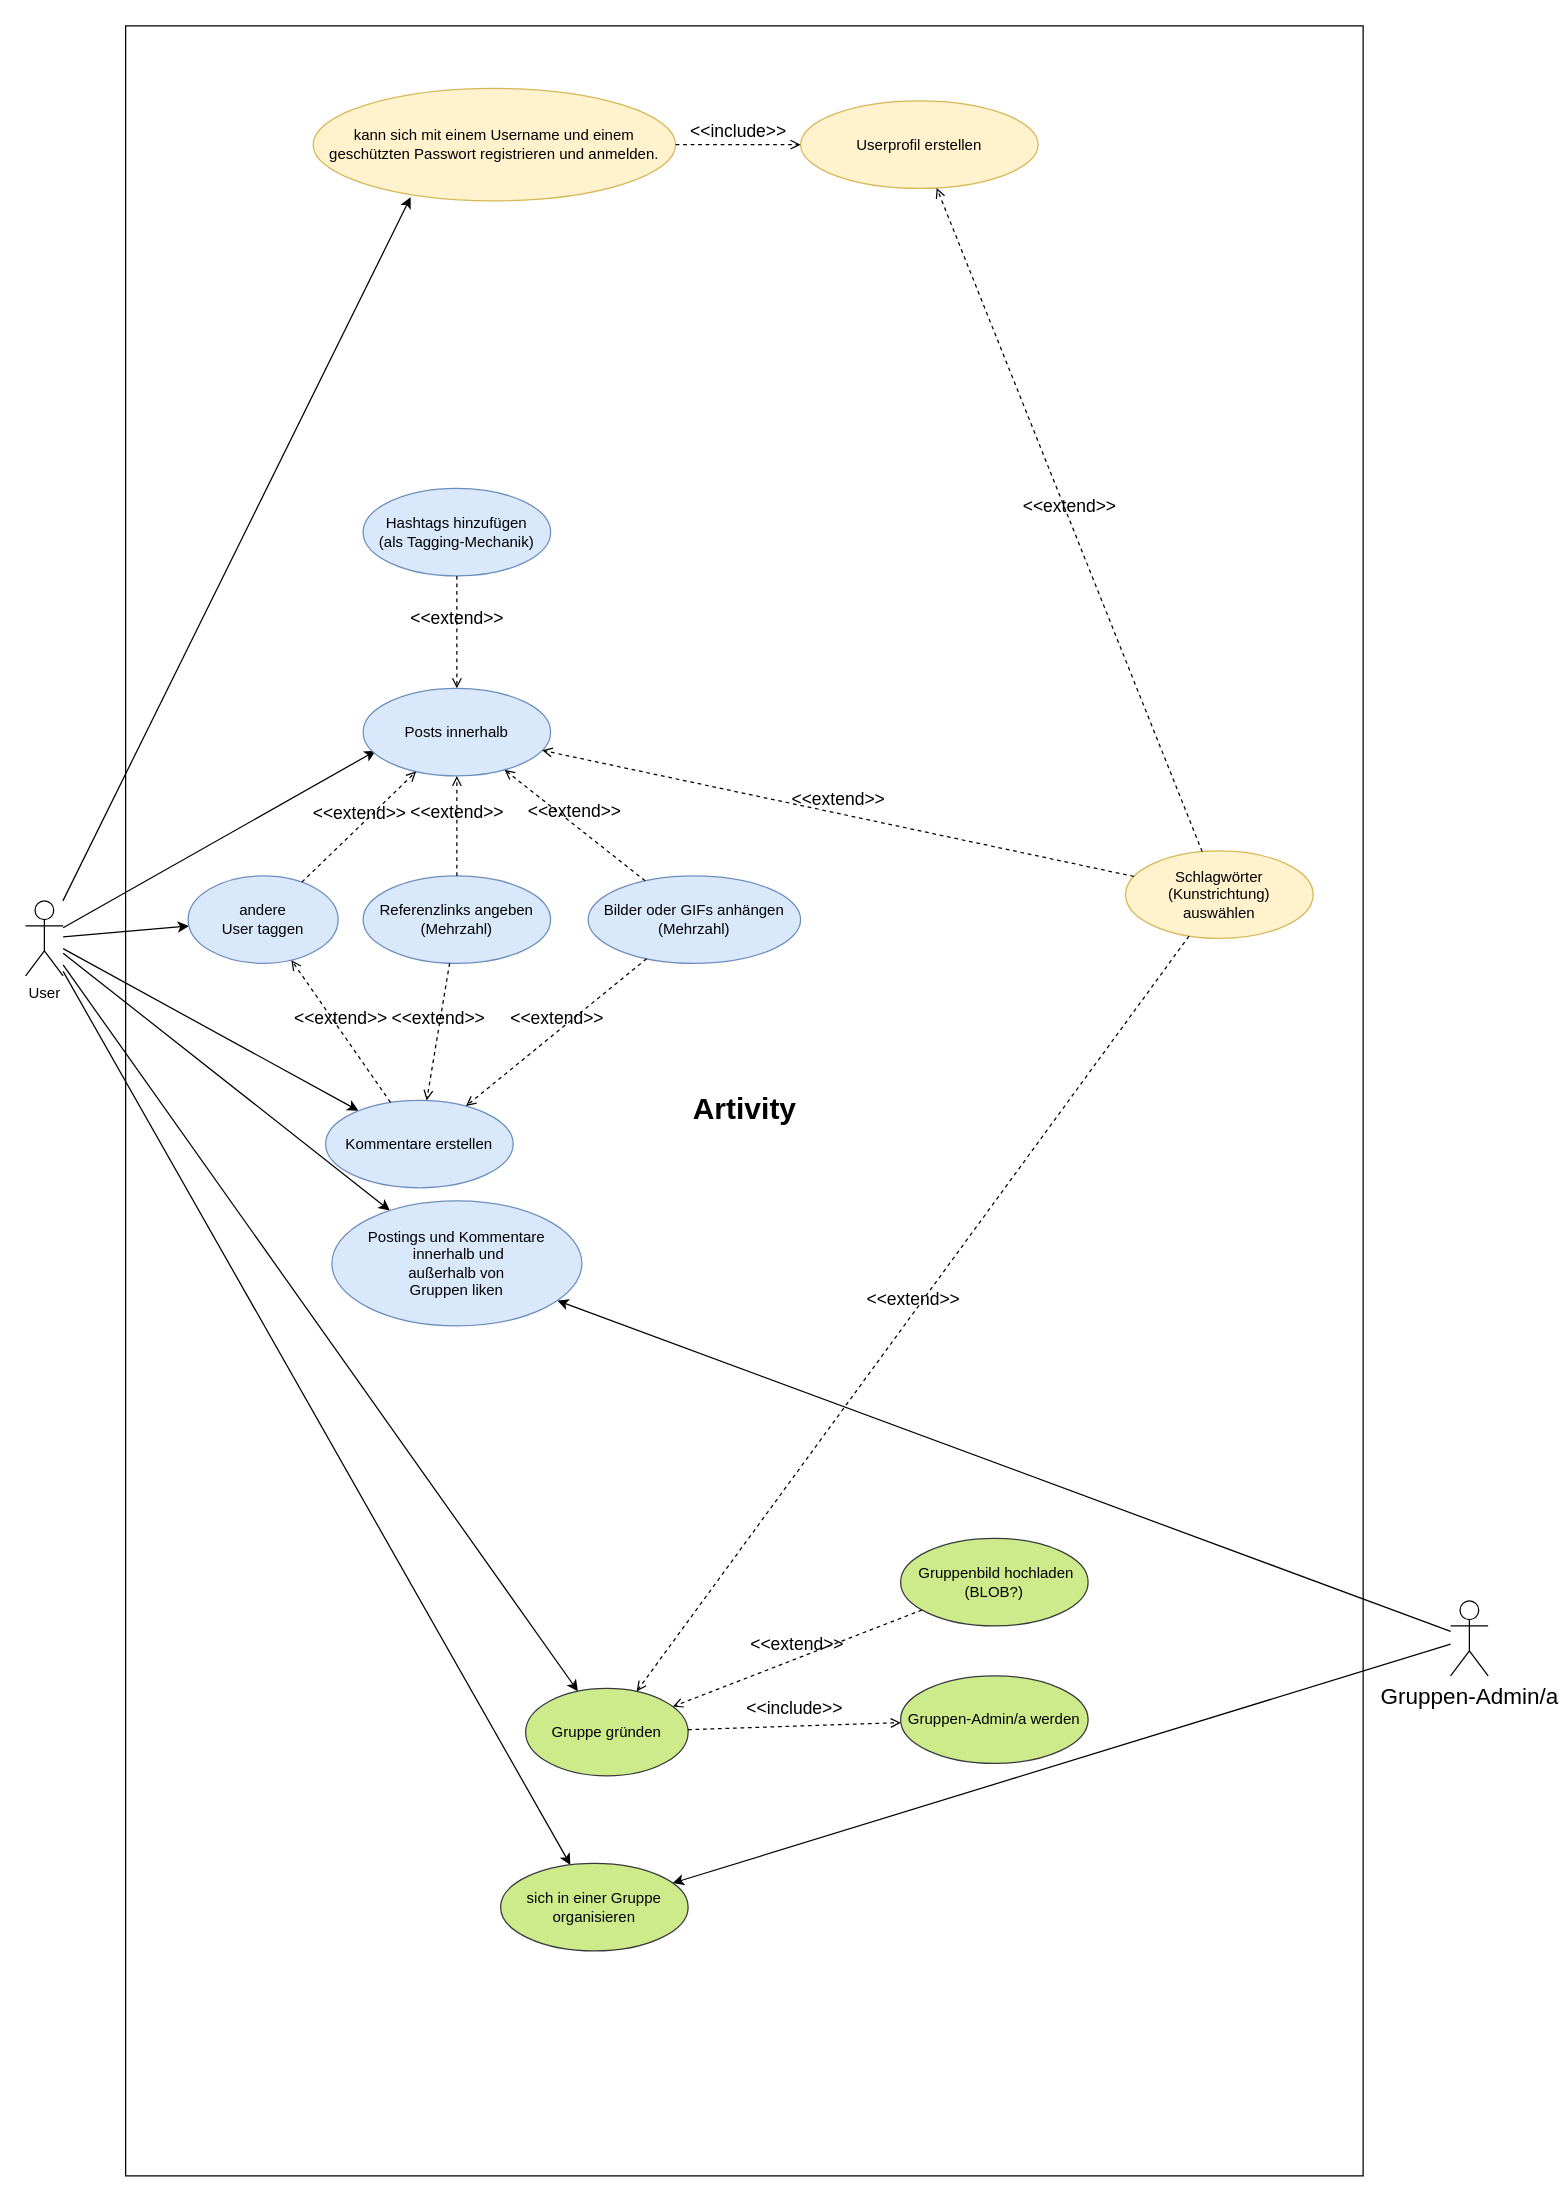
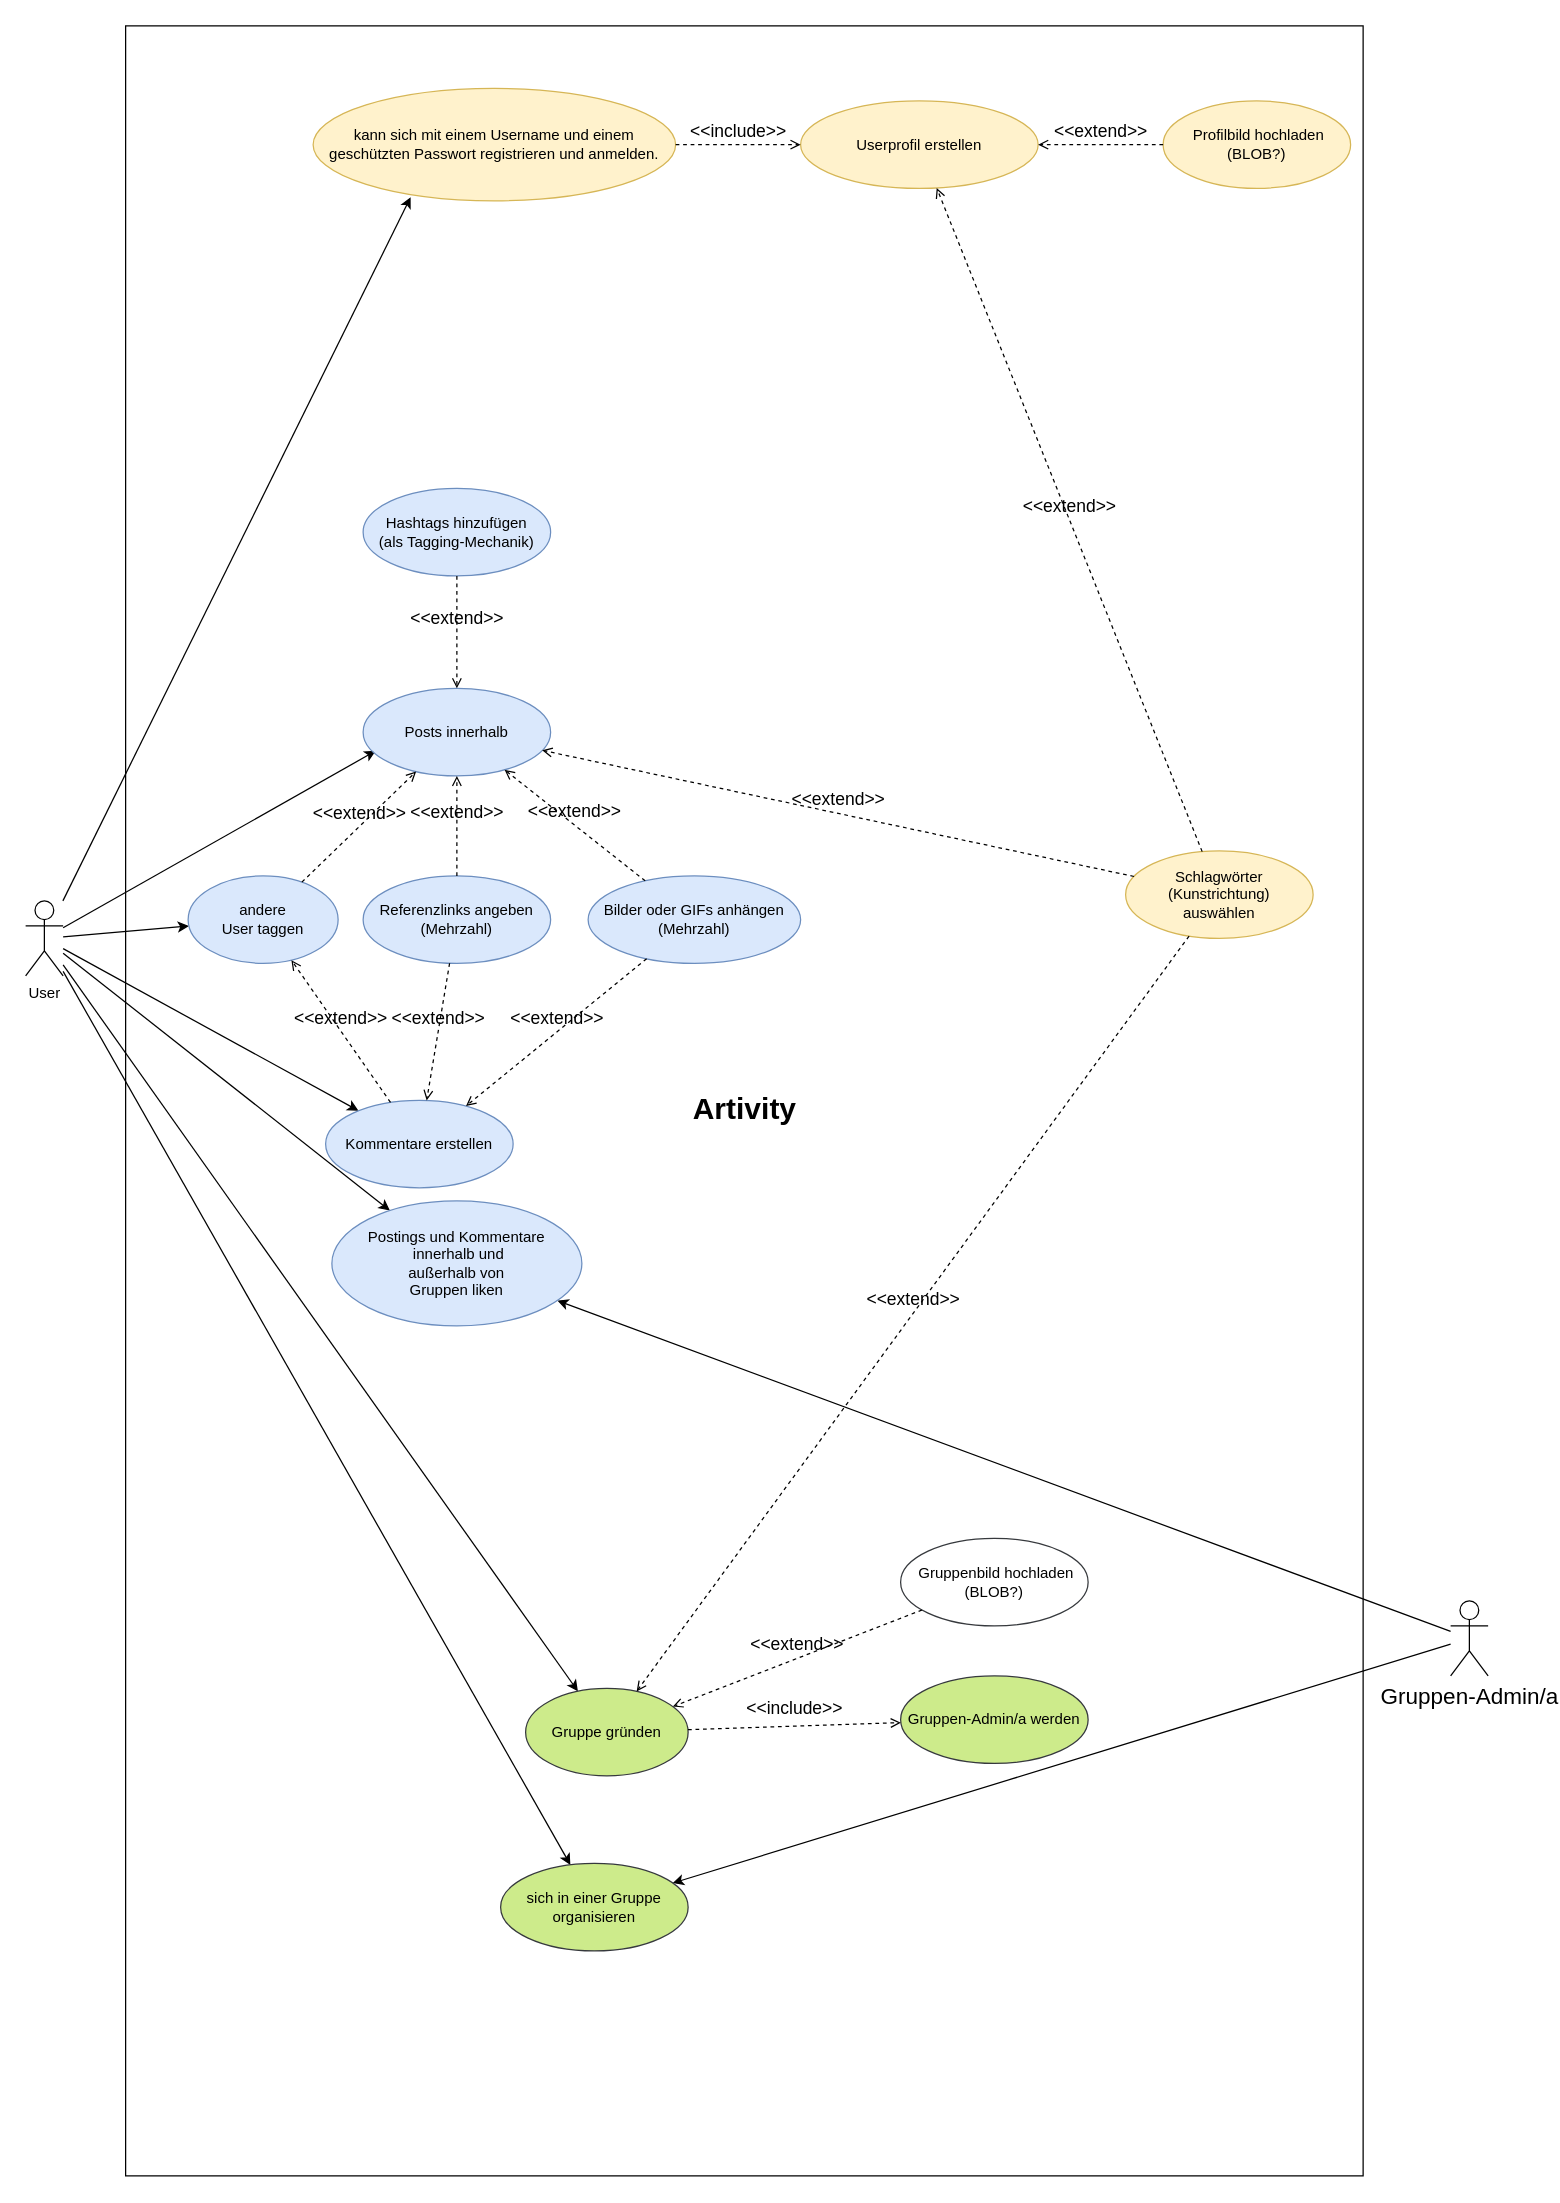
edge "Profilbild hochladen (BLOB?)" -> "Userprofil erstellen": added, label "<<extend>>"
node "Profilbild hochladen (BLOB?)": added
node "Gruppenbild hochladen (BLOB?)": fillcolor #cdeb8b -> #ffffff
